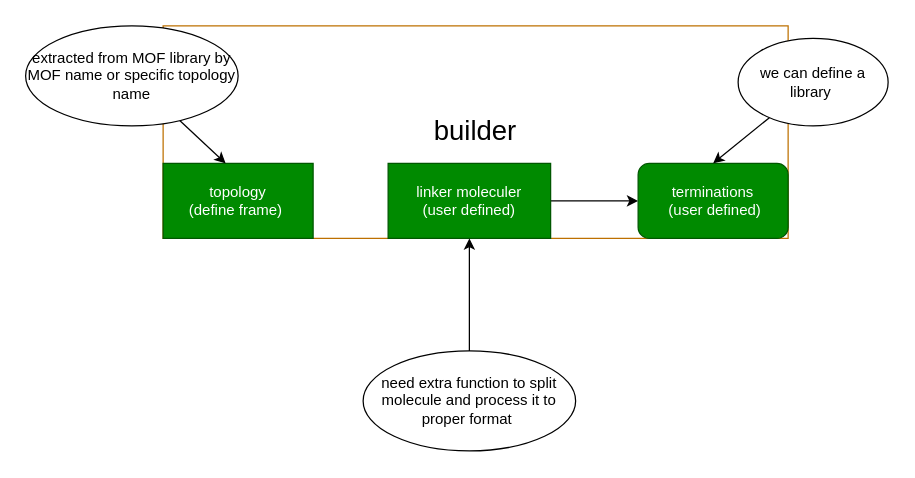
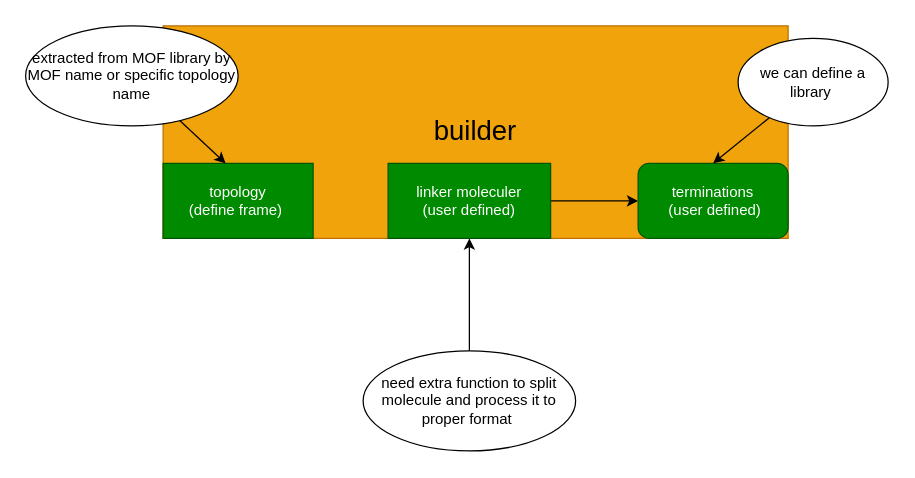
node "builder": fillcolor #ffffff -> #f0a30a
